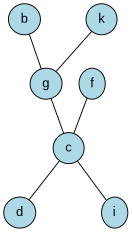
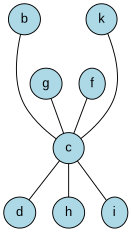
edge "k" -- "g": now "k" -- "c"
edge "b" -- "g": now "b" -- "c"
node "h": added
